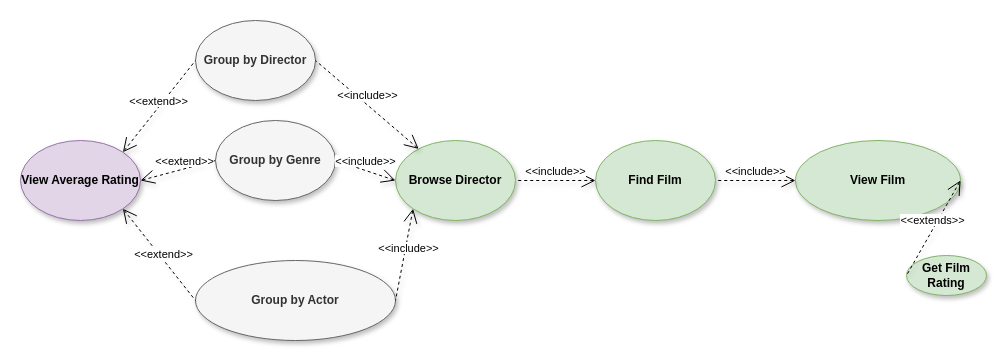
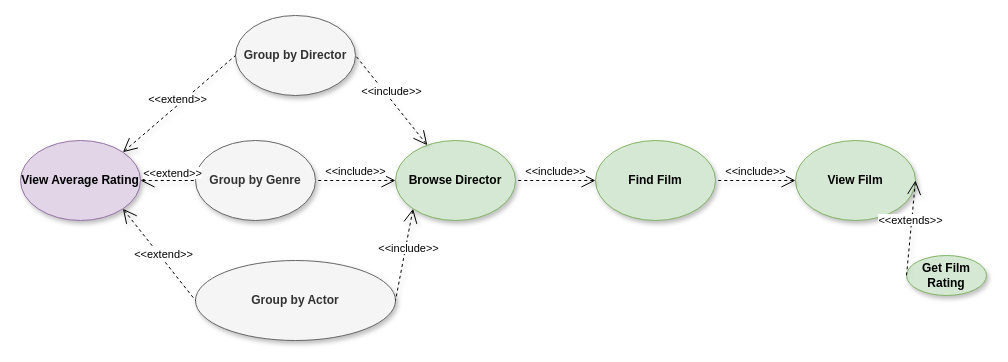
node "Group by Director": moved (256, 61) -> (296, 56)
node "Group by Genre": moved (276, 161) -> (256, 181)
node "View Film": size 165x80 -> 120x80
